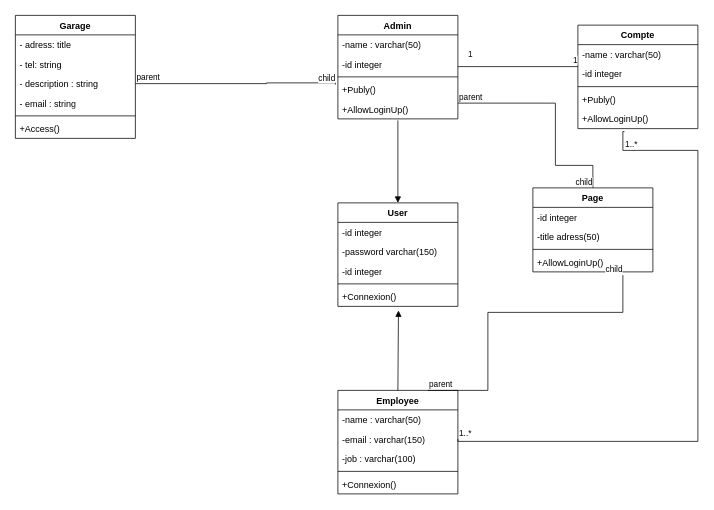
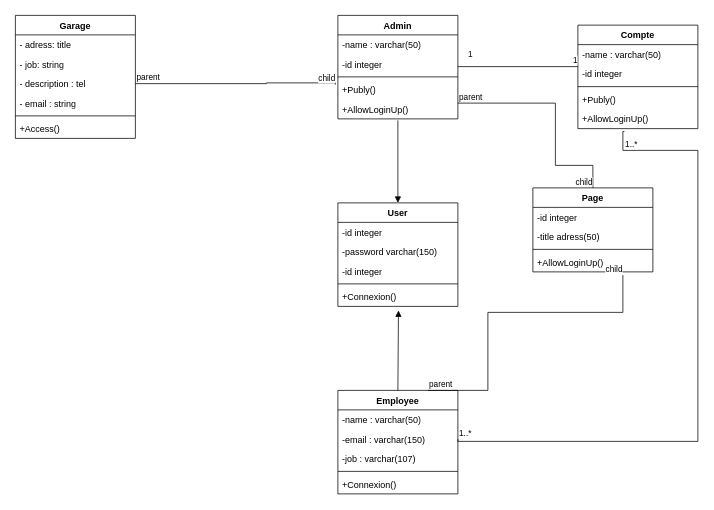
node "- tel: string": label "- tel: string" -> "- job: string"
node "- description : string": label "- description : string" -> "- description : tel"
node "-job : varchar(100)": label "-job : varchar(100)" -> "-job : varchar(107)"
